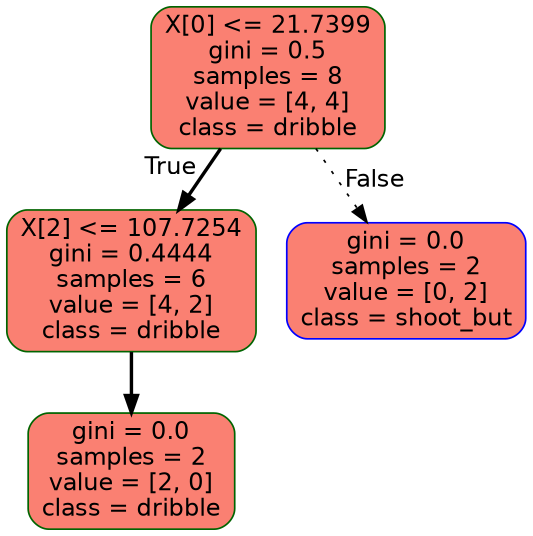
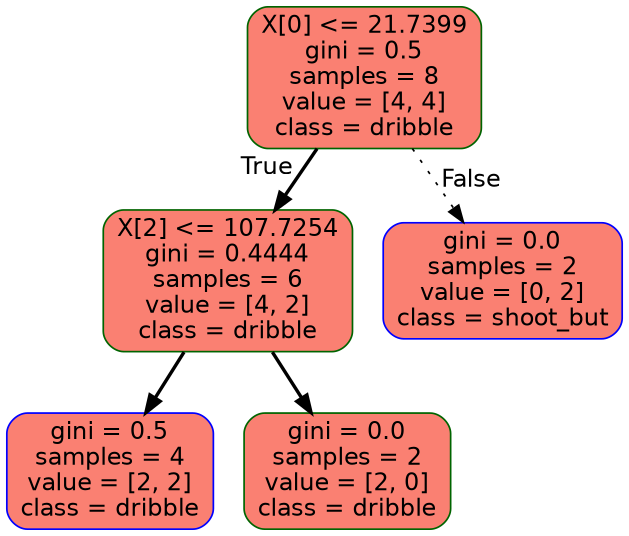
node "gini = 0.5 samples = 4 value = [2, 2] class = dribble": added
